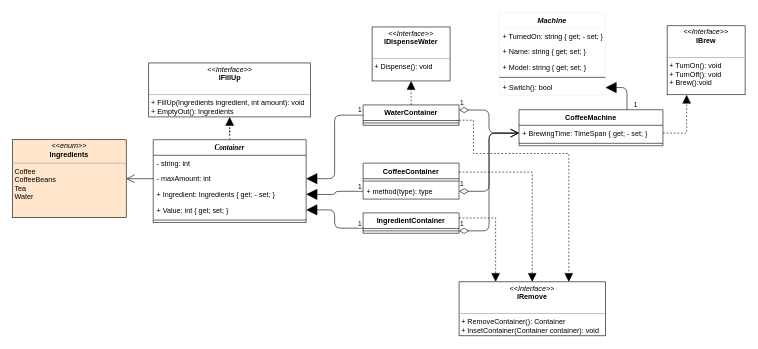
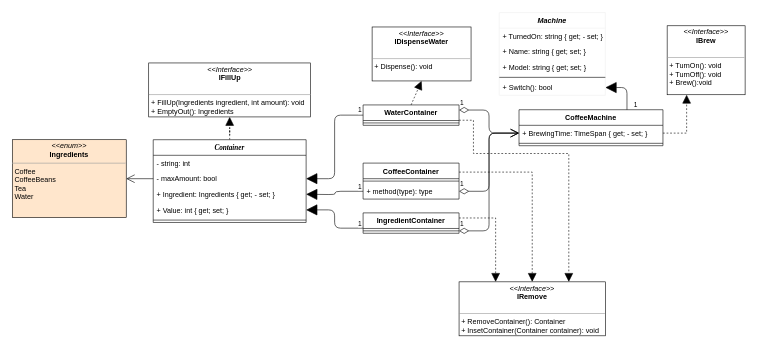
node "<<Interface>> IDispenseWater + Dispense(): void": size 78x54 -> 99x54
node "- maxAmount: int": label "- maxAmount: int" -> "- maxAmount: bool"
